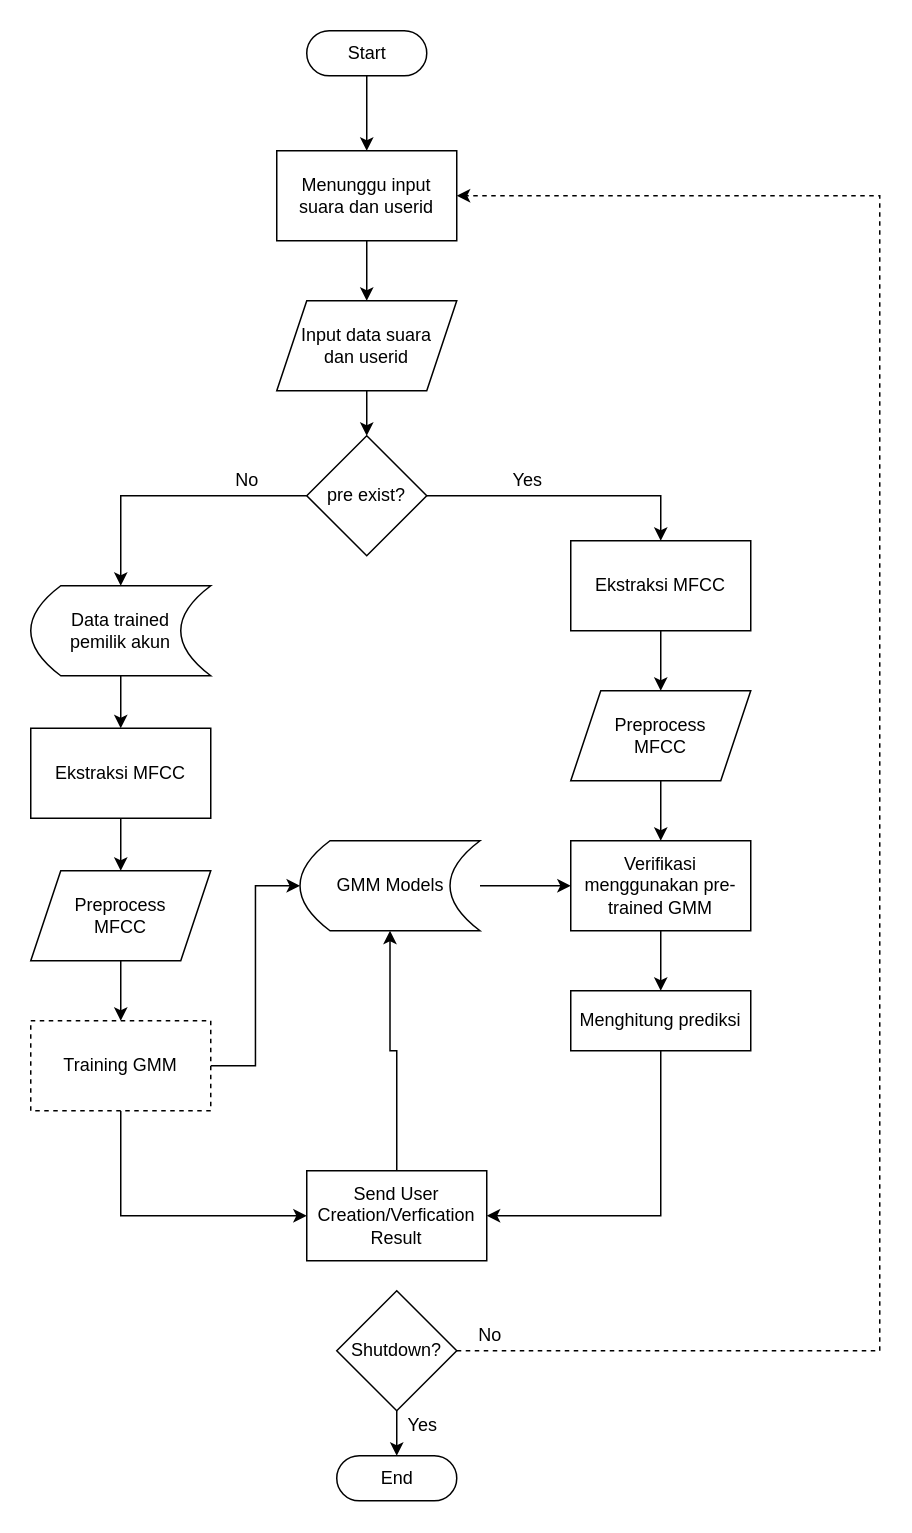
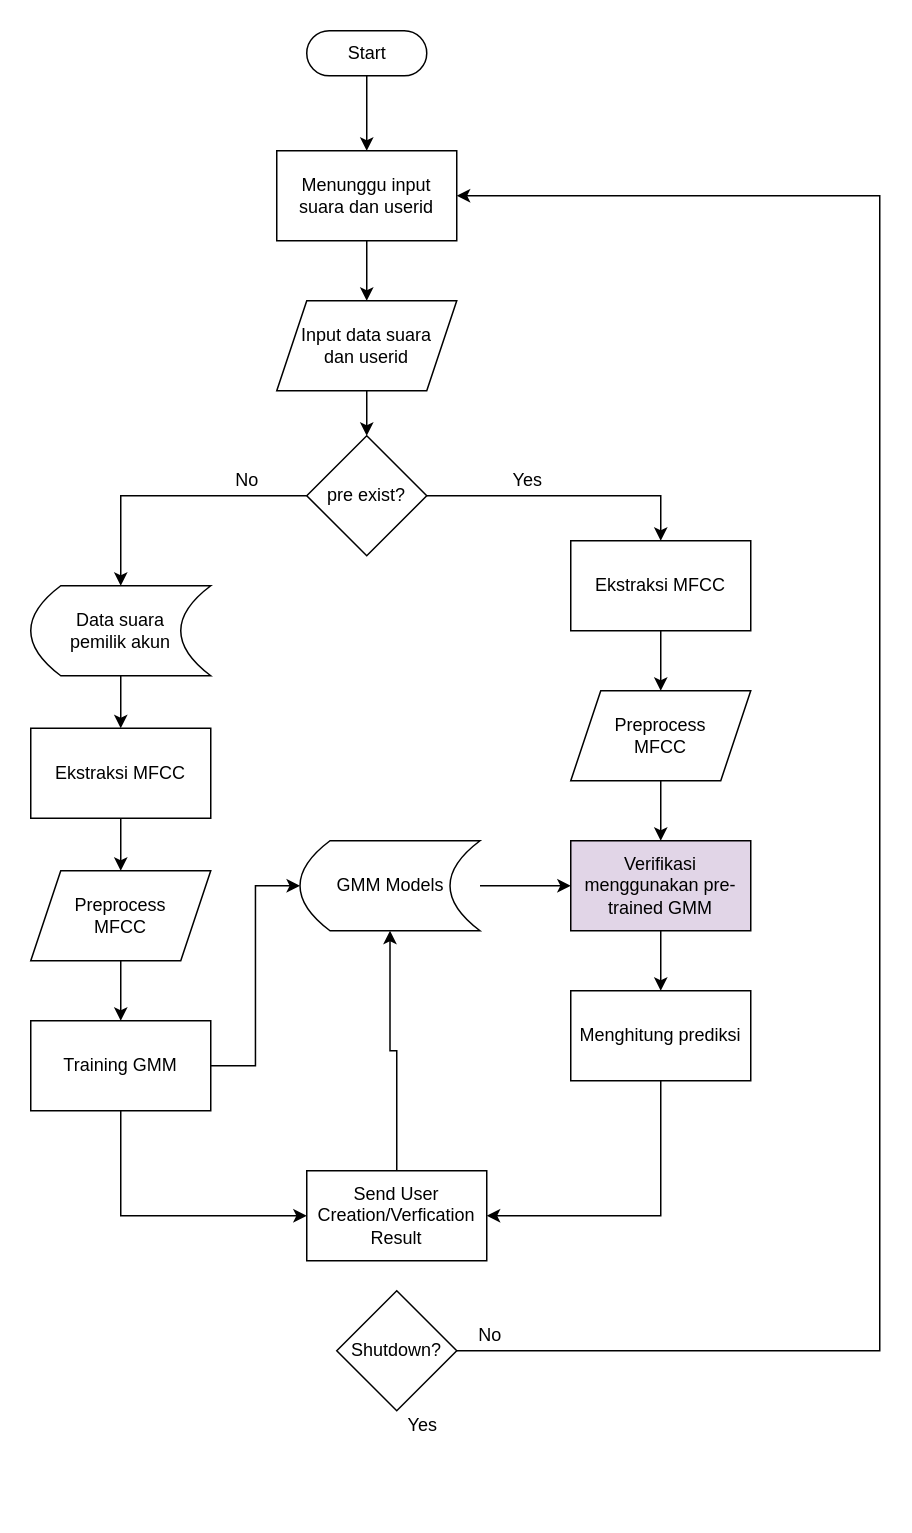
node "Data trained pemilik akun": label "Data trained pemilik akun" -> "Data suara pemilik akun"
edge "Shutdown?" -> "Menunggu input suara dan userid": style dashed -> solid
node "Verifikasi menggunakan pre-trained GMM": fillcolor #ffffff -> #e1d5e7
node "Menghitung prediksi": size 180x60 -> 180x90
node "Training GMM": style dashed -> solid
edge "Shutdown?" -> "End": removed
node "End": removed
